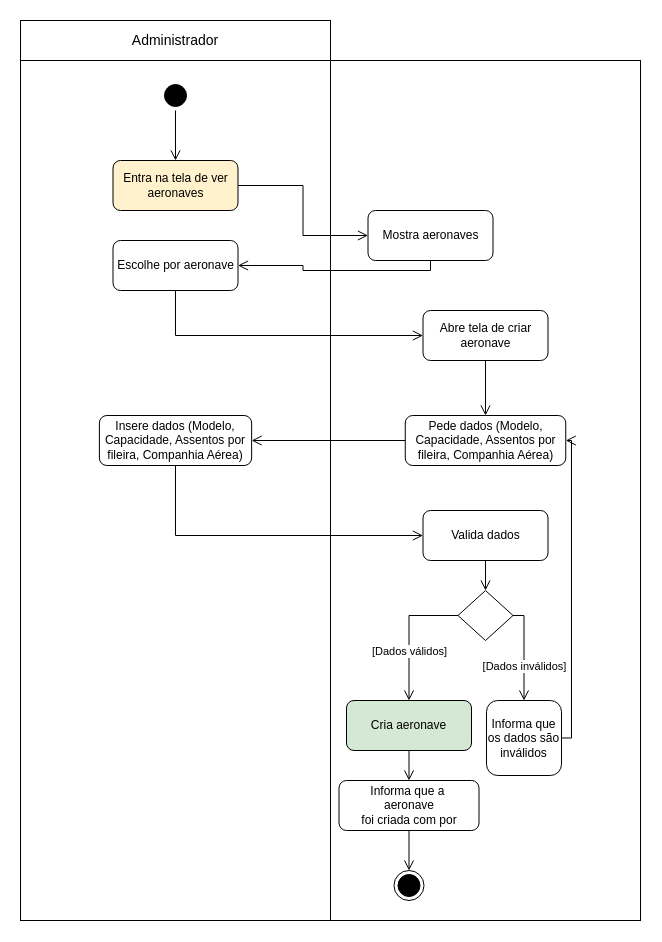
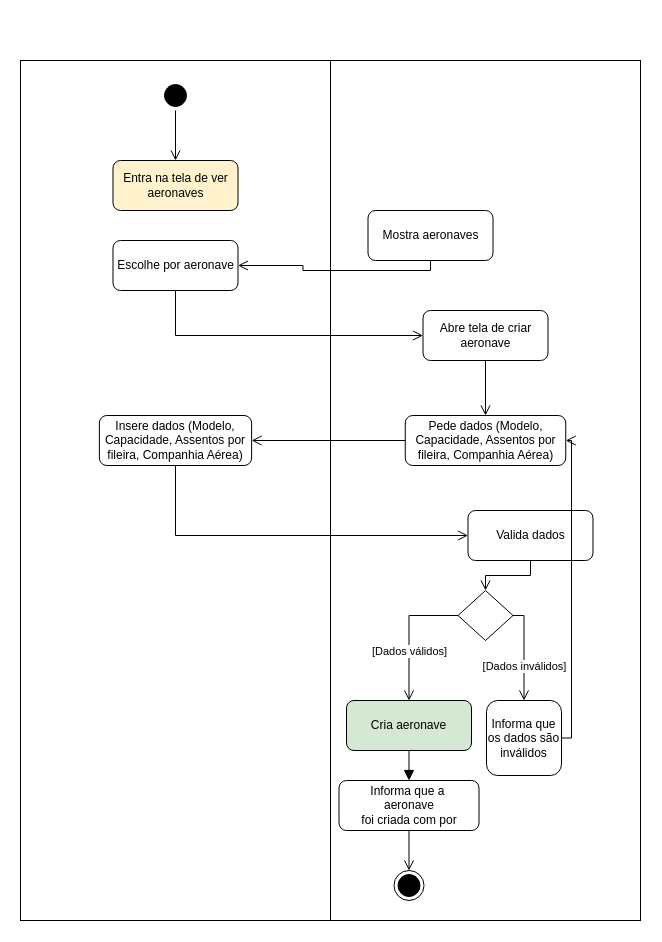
node "Administrador": removed
edge "Entra na tela de ver aeronaves" -> "Mostra aeronaves": removed
node "Valida dados": moved (486, 536) -> (531, 536)
edge "Cria aeronave" -> "Informa que a aeronave foi criada com por": arrowhead open -> block
